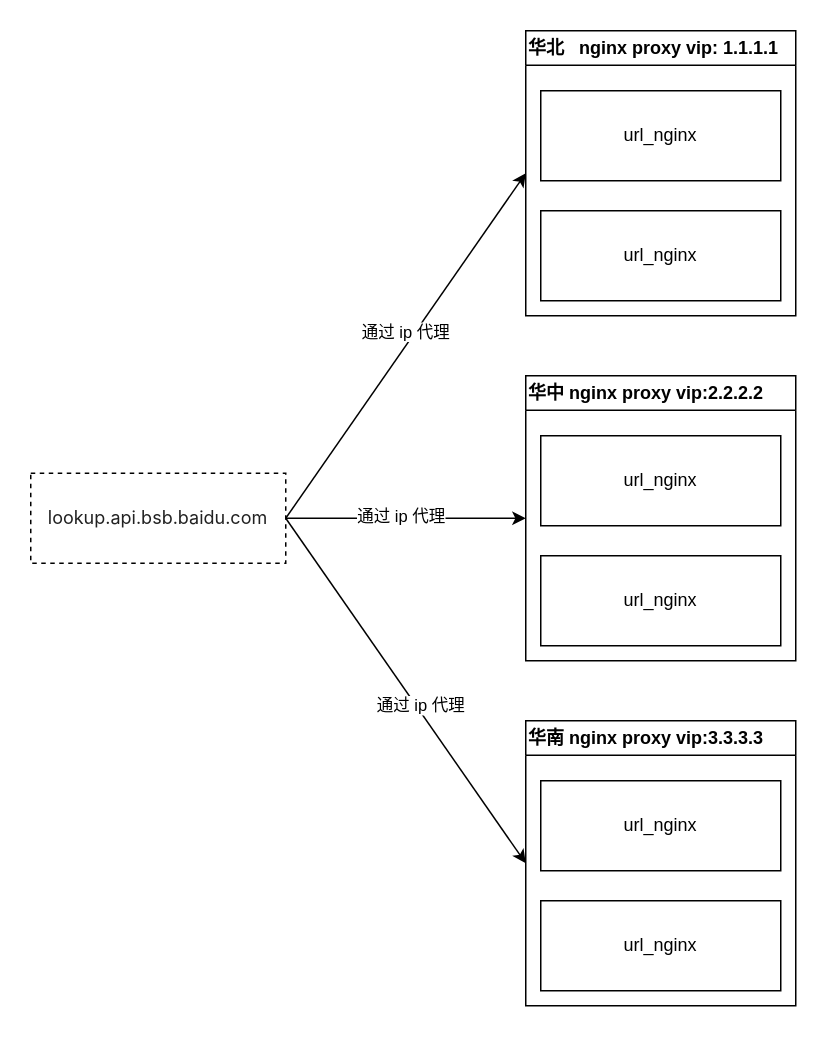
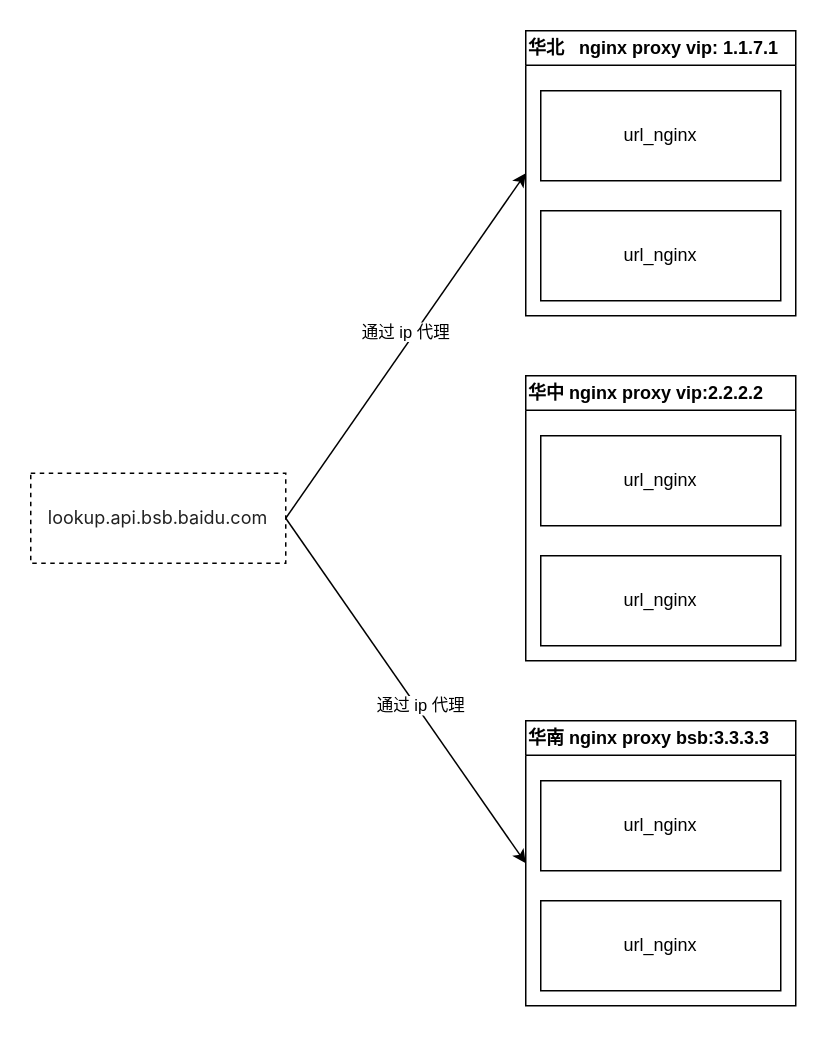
node "华北 nginx proxy vip: 1.1.1.1": label "华北 nginx proxy vip: 1.1.1.1" -> "华北 nginx proxy vip: 1.1.7.1"
edge "lookup.api.bsb.baidu.com" -> "华中 nginx proxy vip:2.2.2.2": removed, label "通过 ip 代理"
node "华南 nginx proxy vip:3.3.3.3": label "华南 nginx proxy vip:3.3.3.3" -> "华南 nginx proxy bsb:3.3.3.3"
